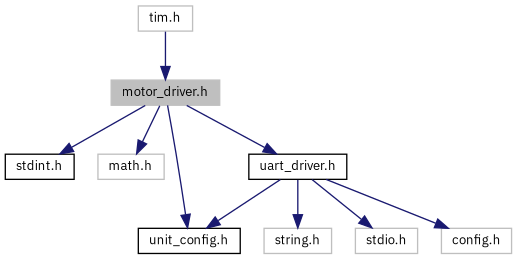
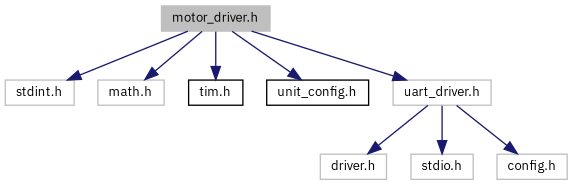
node "tim.h": color grey75 -> black
edge "tim.h" -> "motor_driver.h": reversed
node "stdint.h": color black -> grey75
node "uart_driver.h": color black -> grey75
edge "uart_driver.h" -> "unit_config.h": removed
node "string.h": label "string.h" -> "driver.h"
